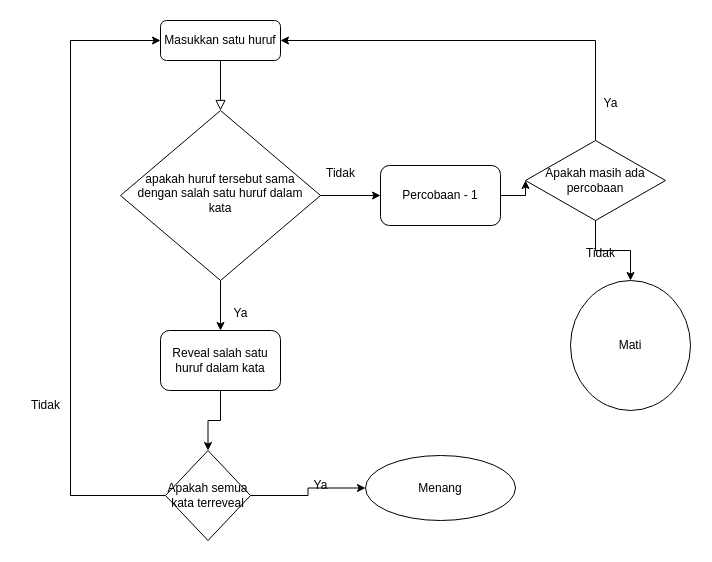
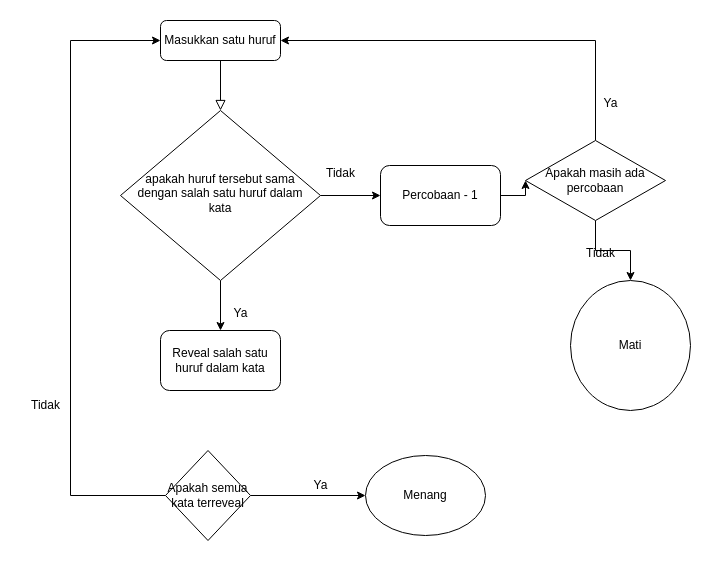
edge "Reveal salah satu huruf dalam kata" -> "Apakah semua kata terreveal": removed
node "Menang": size 150x65 -> 120x80
